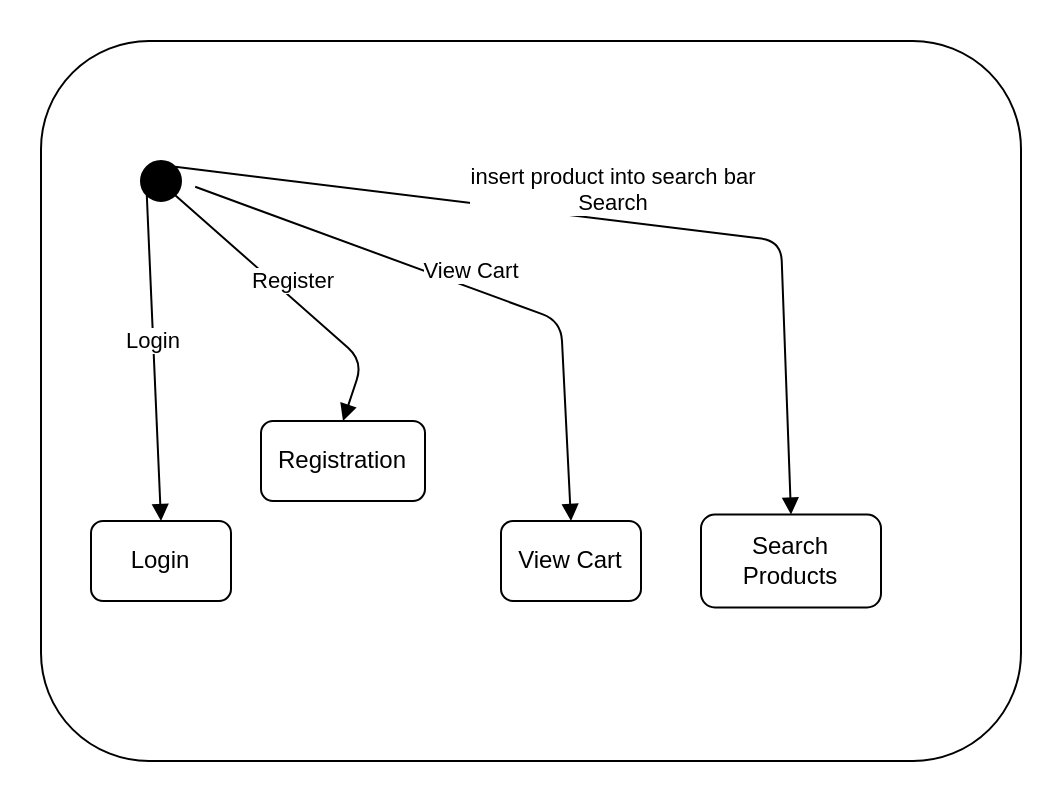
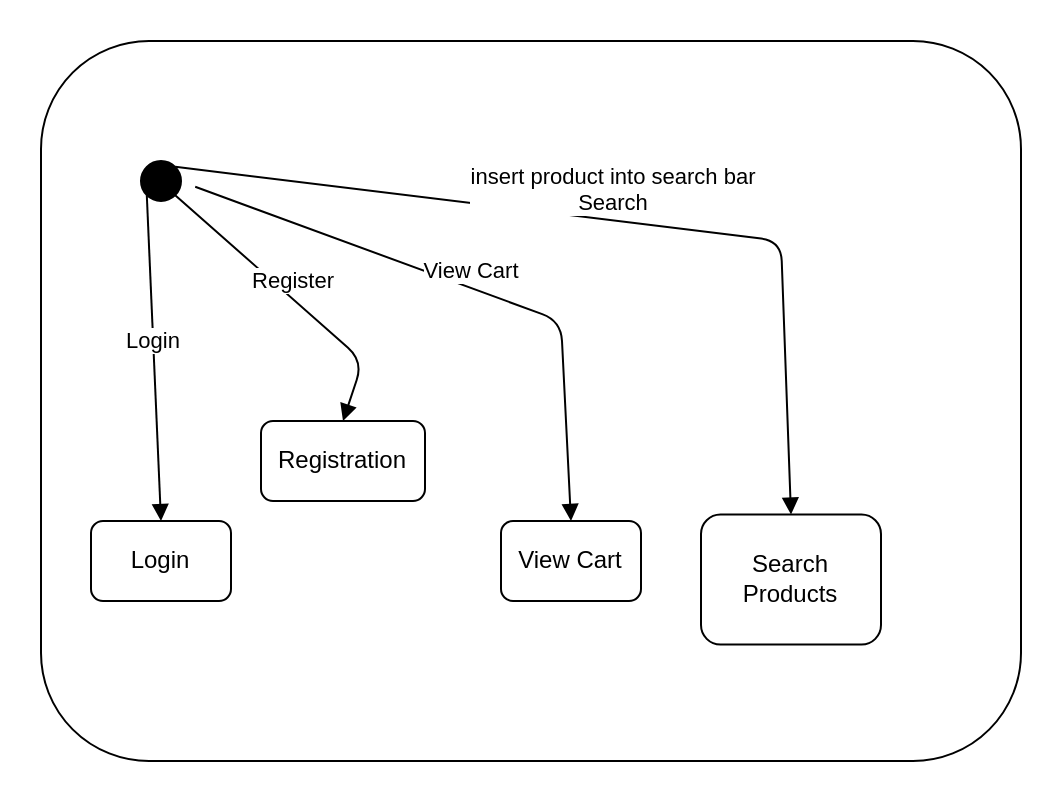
node "Search Products": size 180x93 -> 180x130
